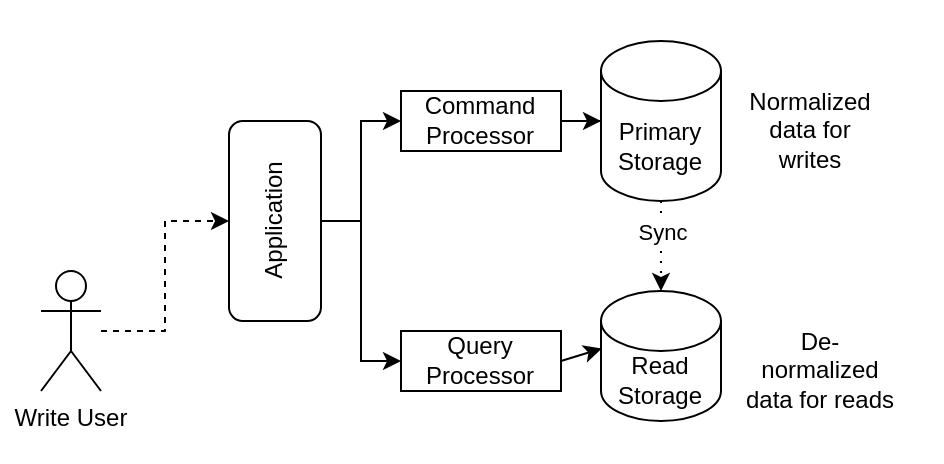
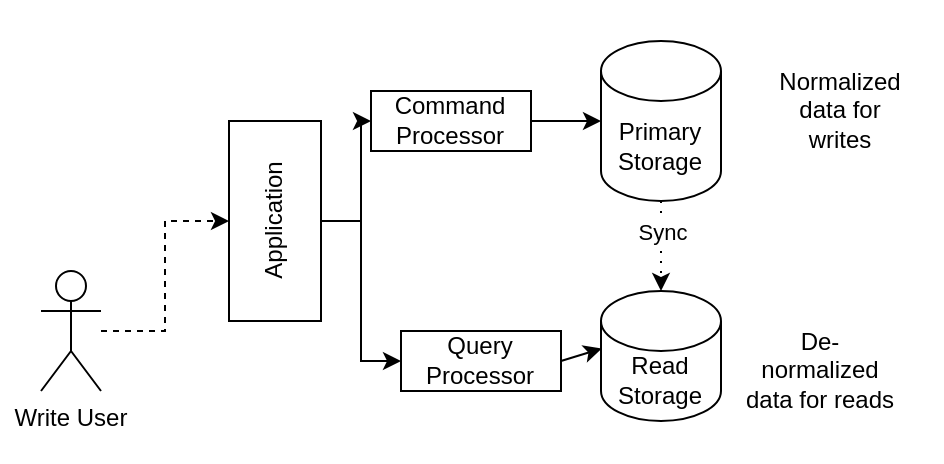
node "Command Processor": moved (481, 121) -> (451, 121)
node "Normalized data for writes": moved (811, 131) -> (841, 111)
node "Application": shape rounded rectangle -> rectangle
